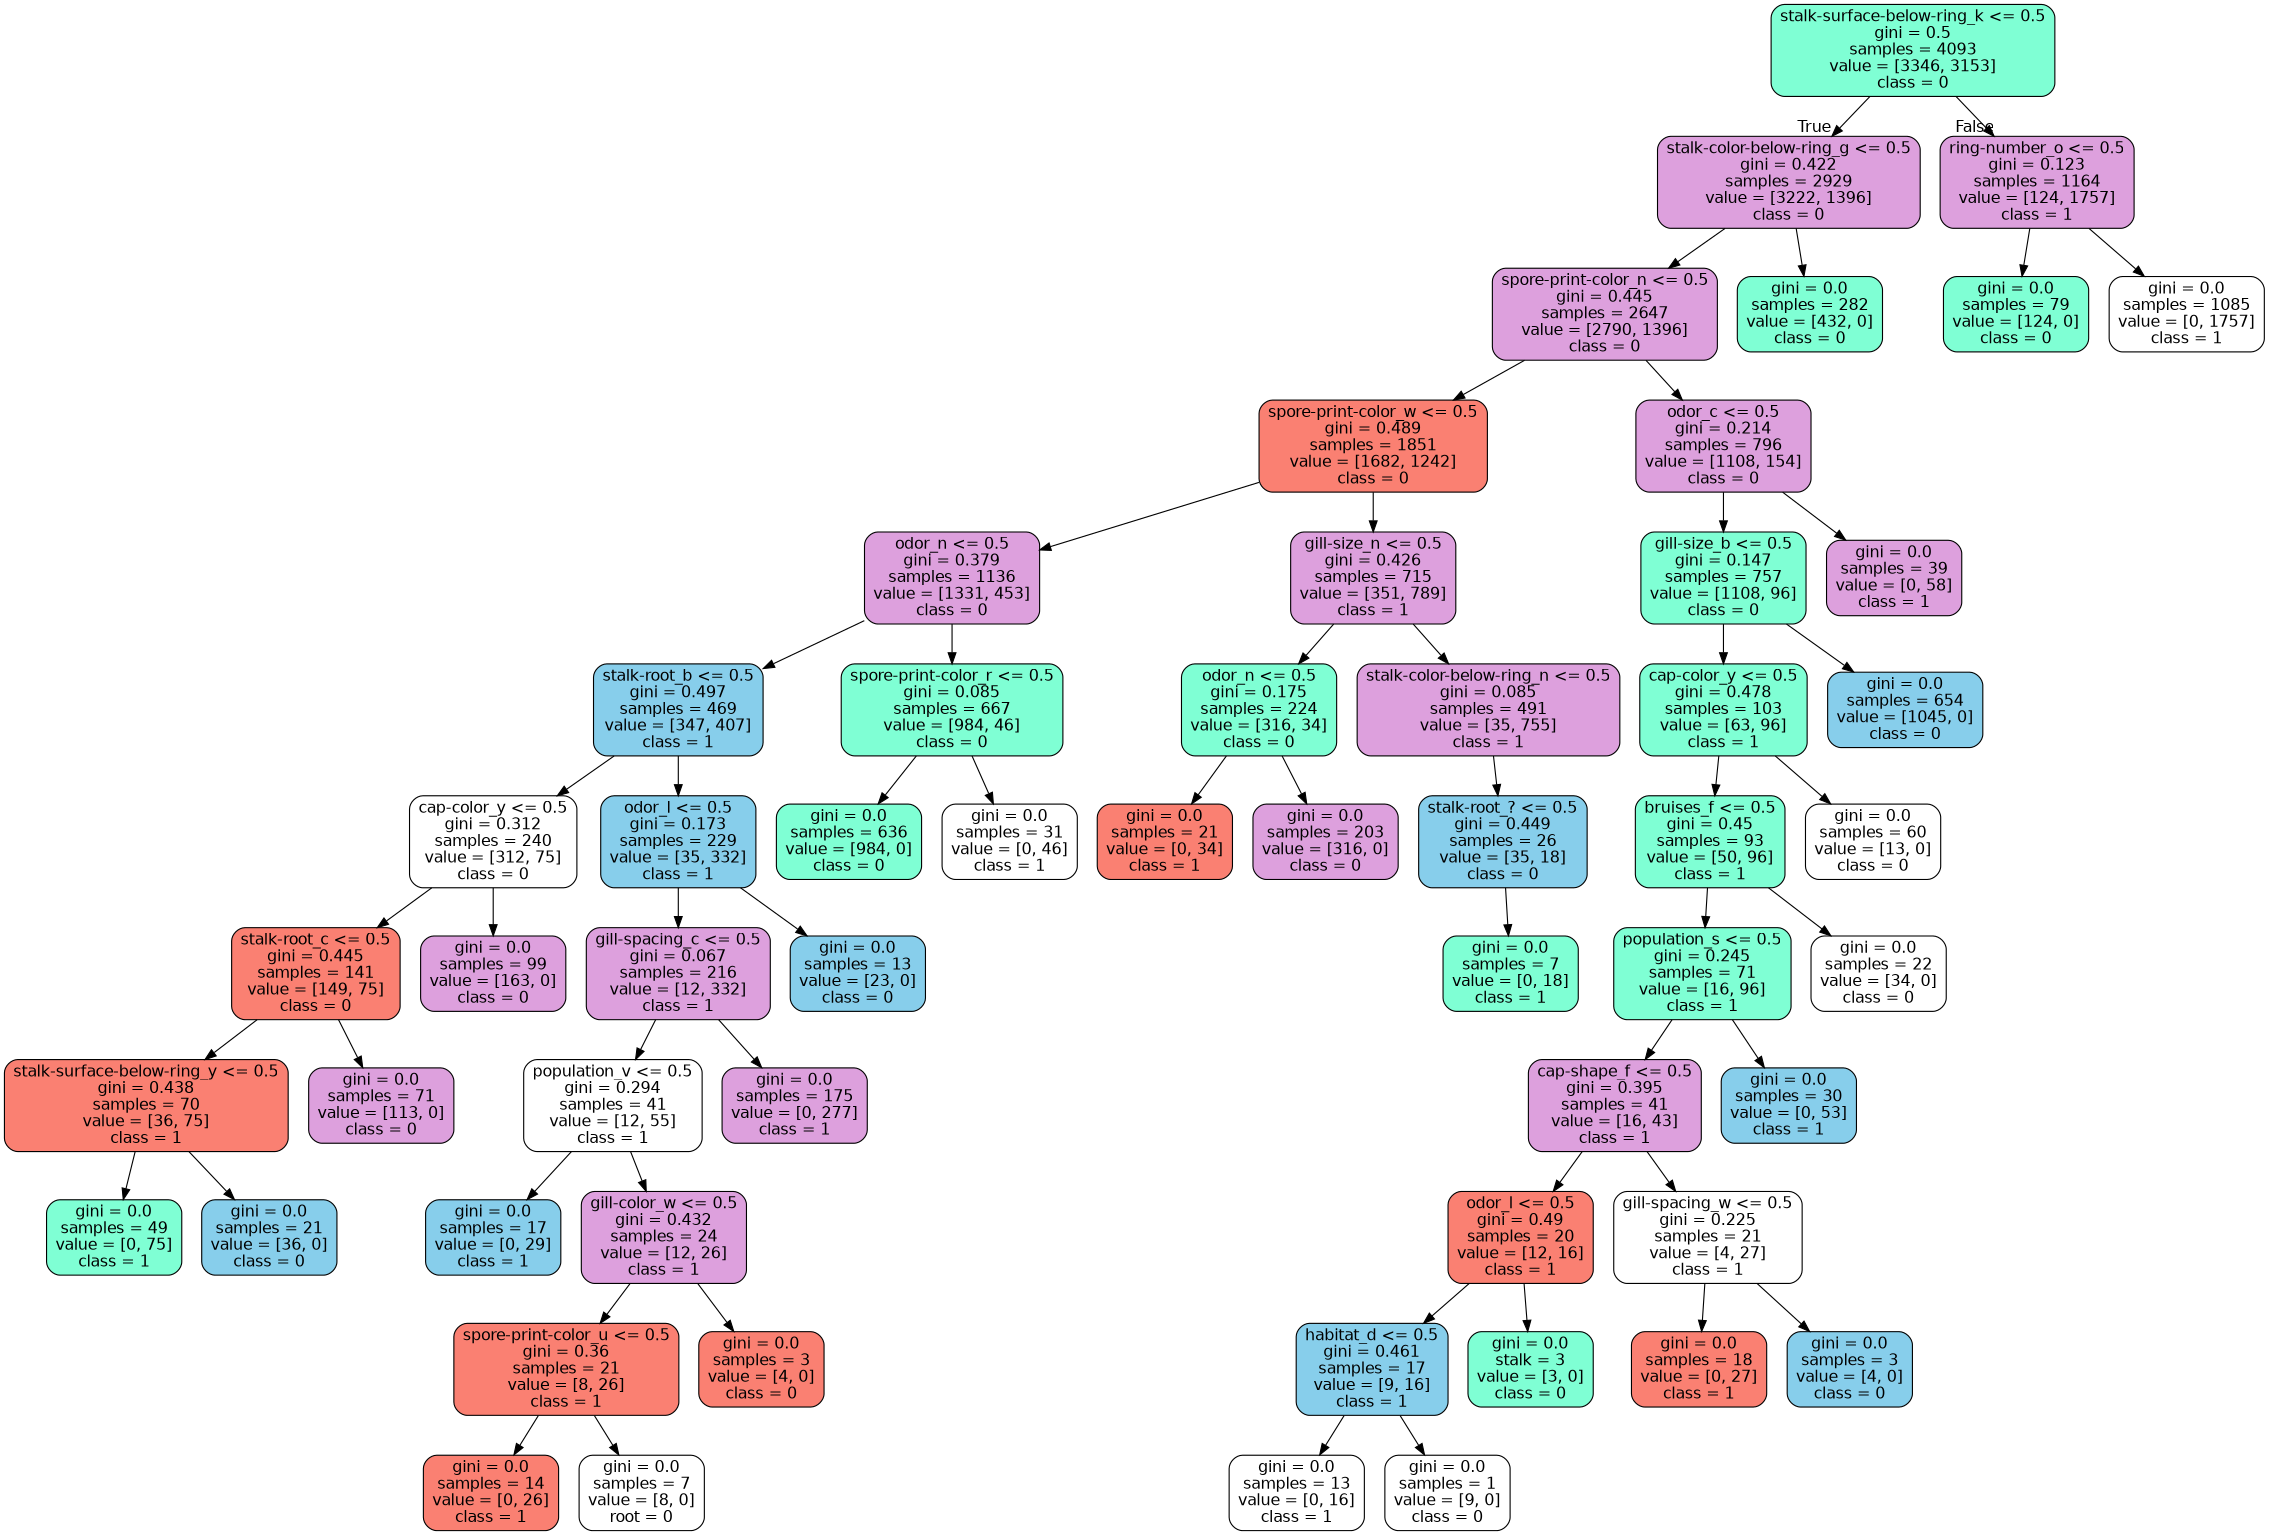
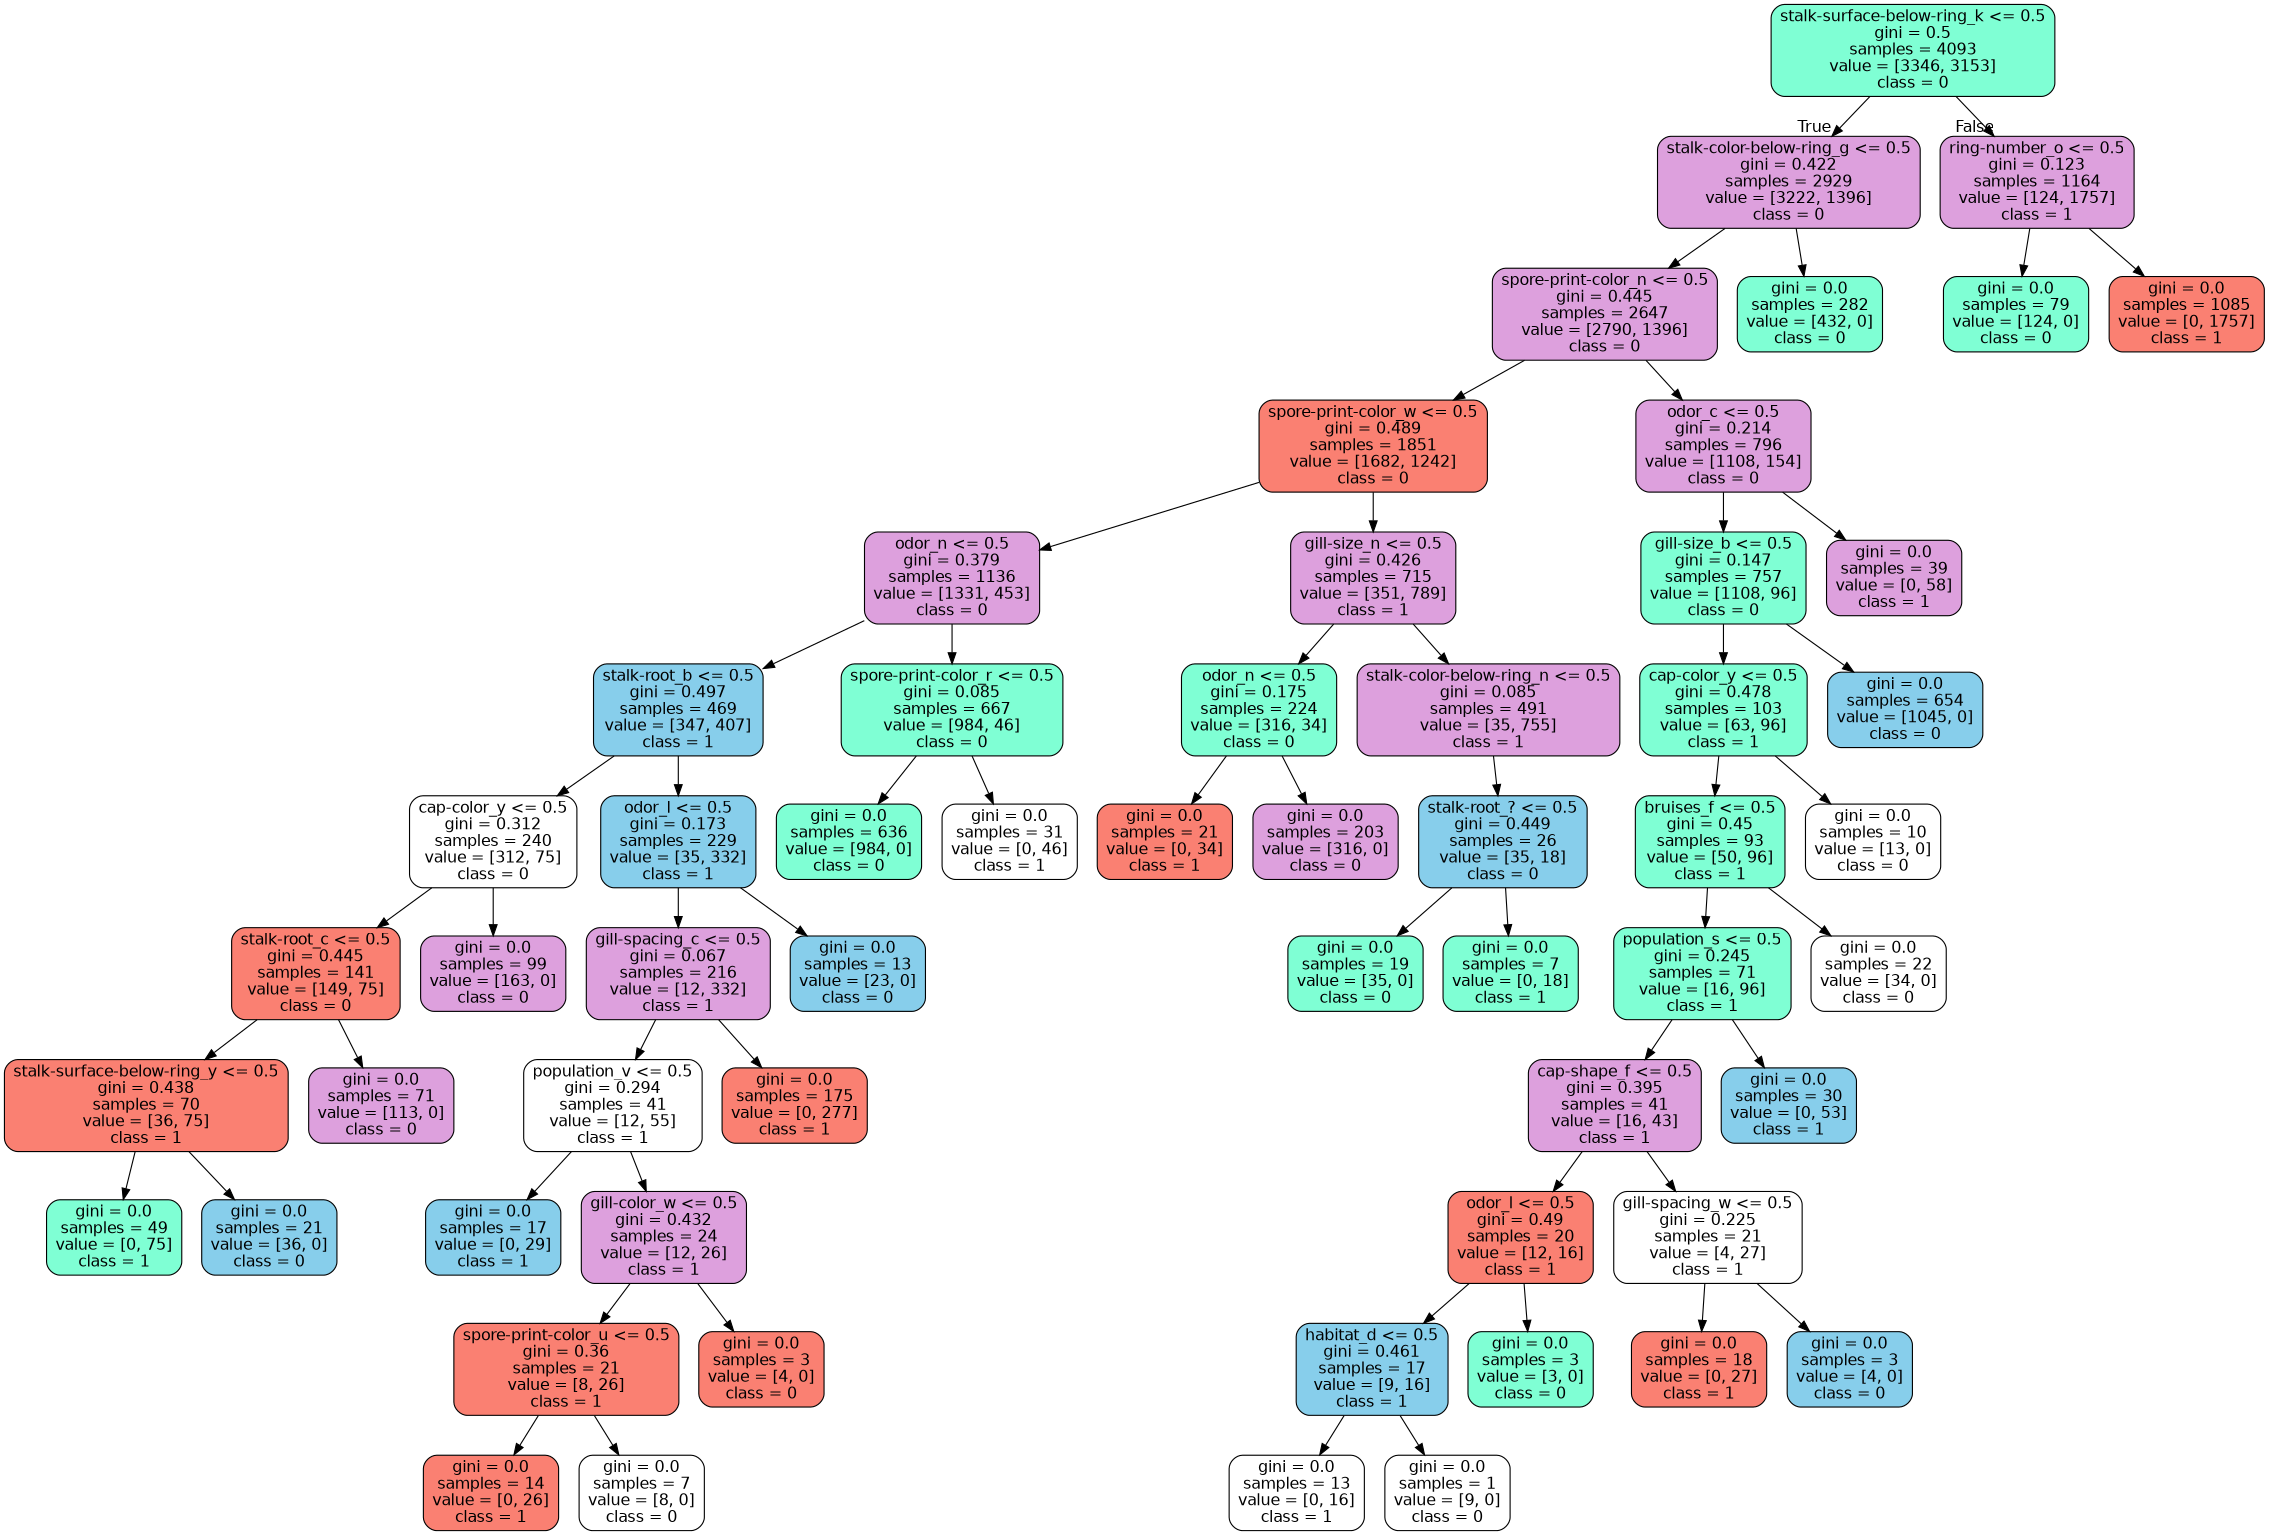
node "gini = 0.0 samples = 1085 value = [0, 1757] class = 1": fillcolor white -> salmon
node "gini = 0.0 samples = 60 value = [13, 0] class = 0": label "gini = 0.0 samples = 60 value = [13, 0] class = 0" -> "gini = 0.0 samples = 10 value = [13, 0] class = 0"
node "gini = 0.0 samples = 19 value = [35, 0] class = 0": added
node "gini = 0.0 samples = 175 value = [0, 277] class = 1": fillcolor plum -> salmon
node "gini = 0.0 stalk = 3 value = [3, 0] class = 0": label "gini = 0.0 stalk = 3 value = [3, 0] class = 0" -> "gini = 0.0 samples = 3 value = [3, 0] class = 0"
node "gini = 0.0 samples = 7 value = [8, 0] root = 0": label "gini = 0.0 samples = 7 value = [8, 0] root = 0" -> "gini = 0.0 samples = 7 value = [8, 0] class = 0"
